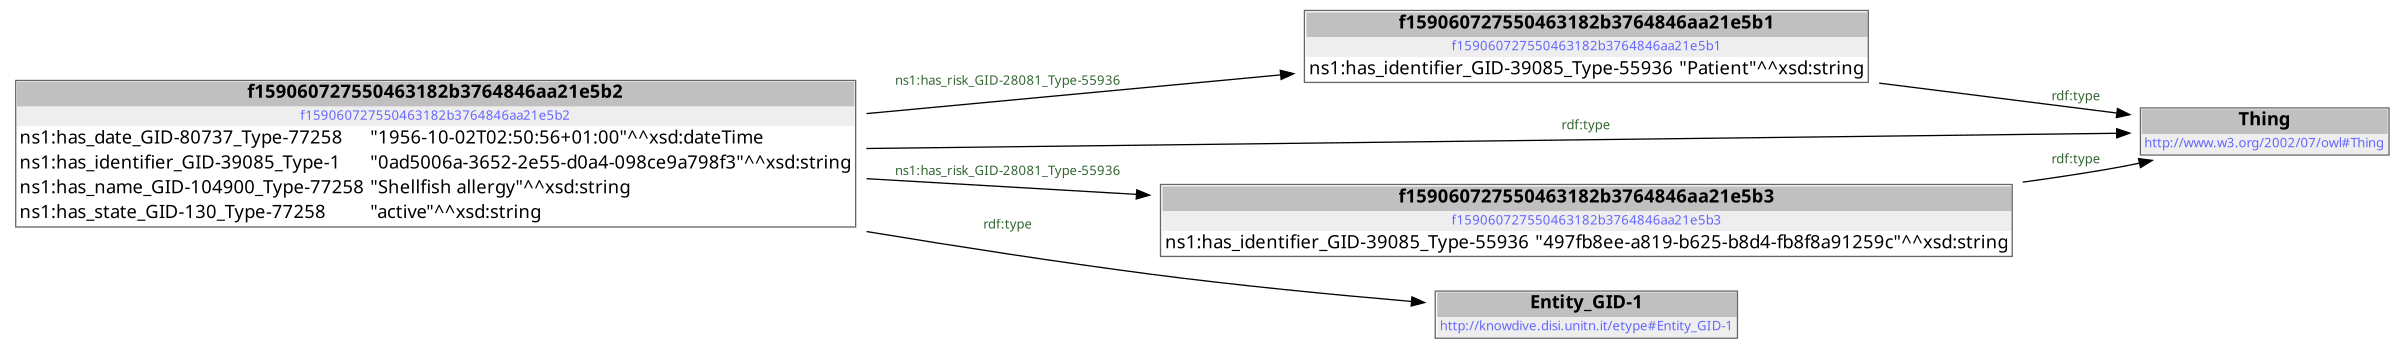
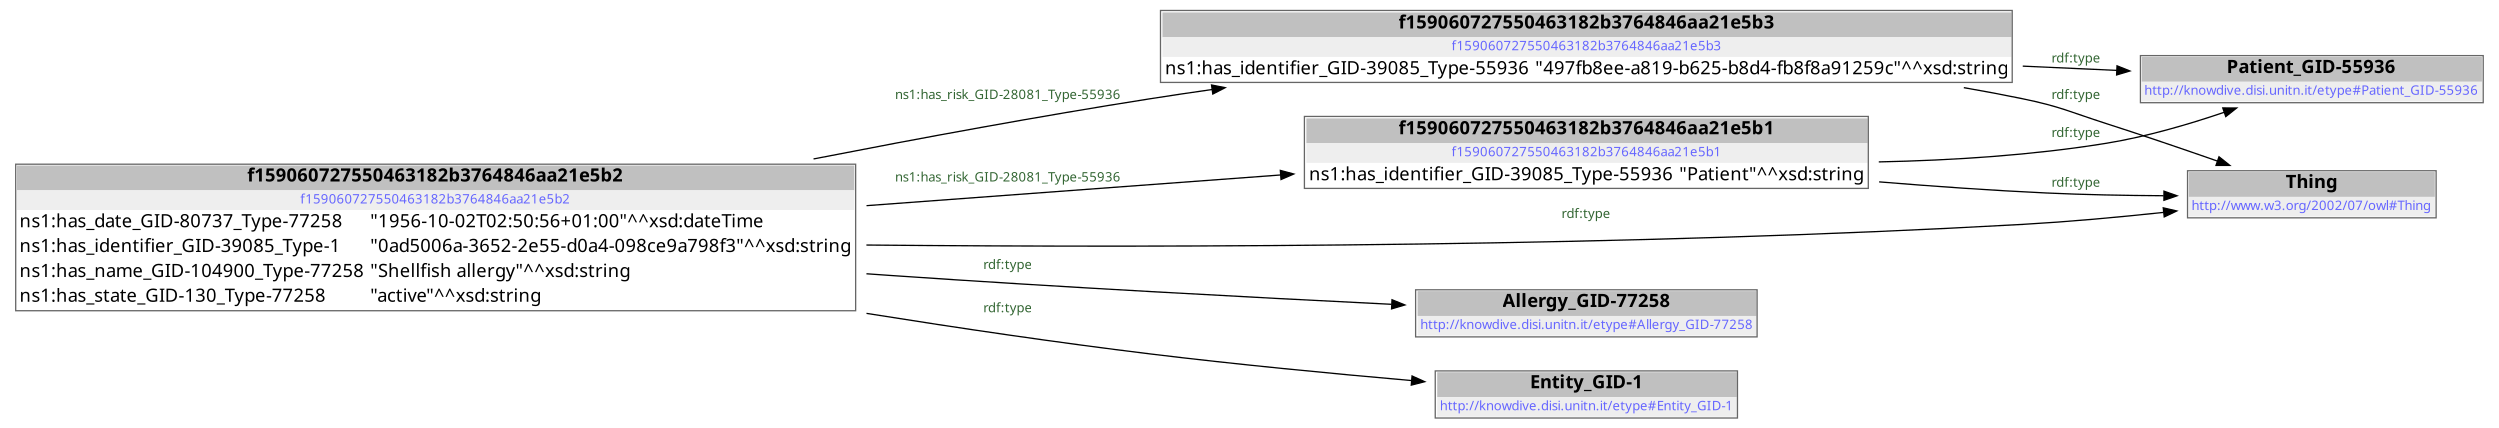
node "Patient_GID-55936": added
node "Allergy_GID-77258": added
